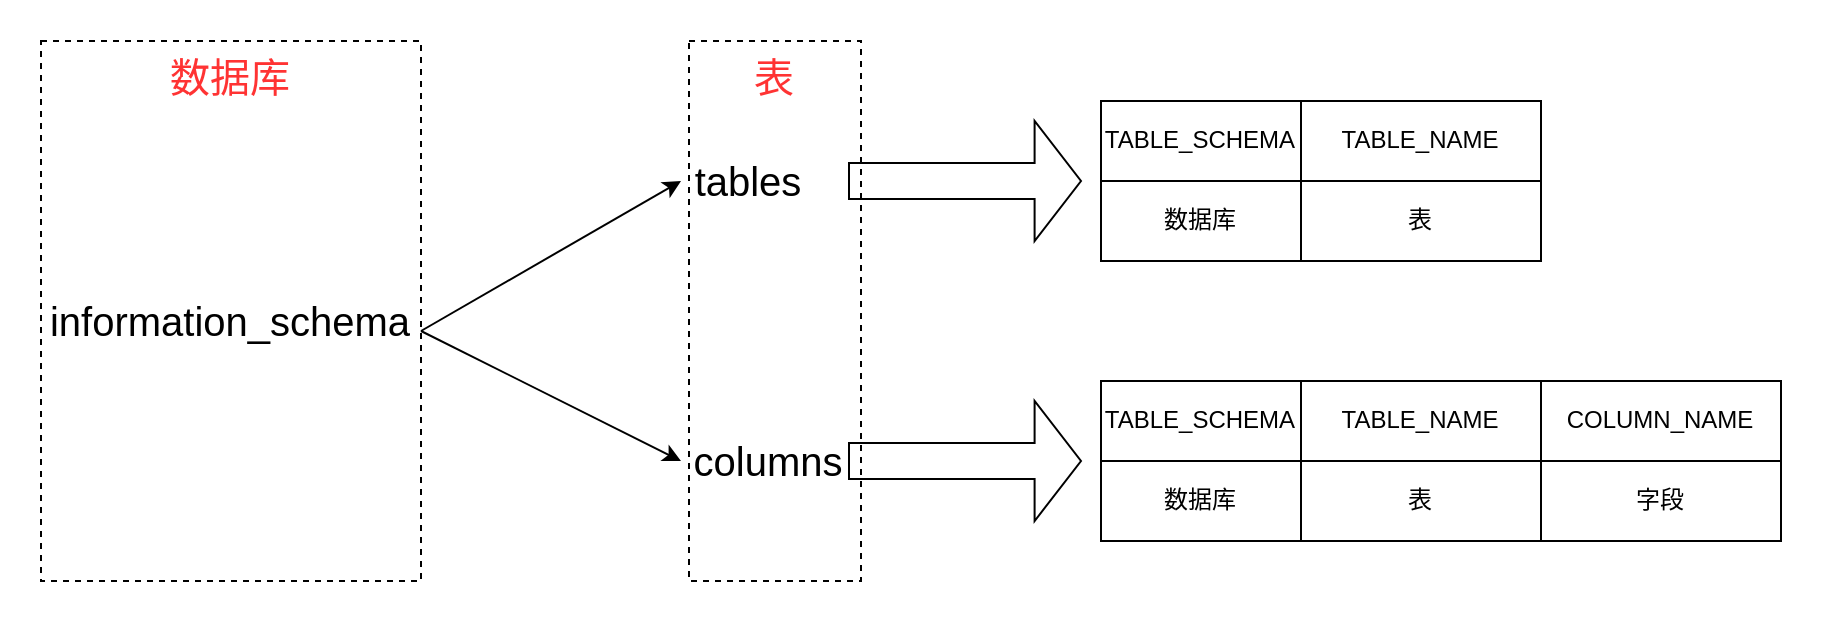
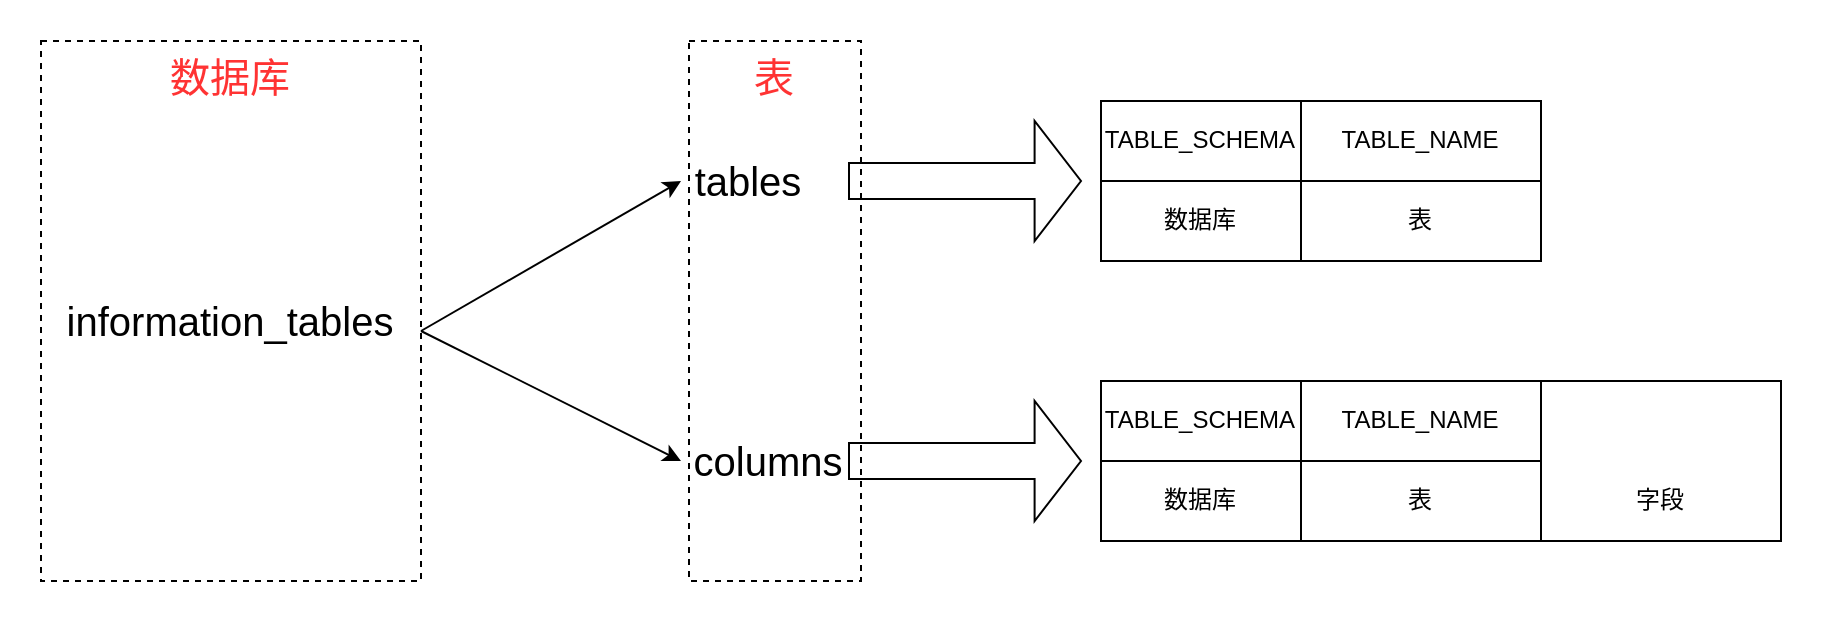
node "information_schema": label "information_schema" -> "information_tables"
node "COLUMN_NAME": removed
